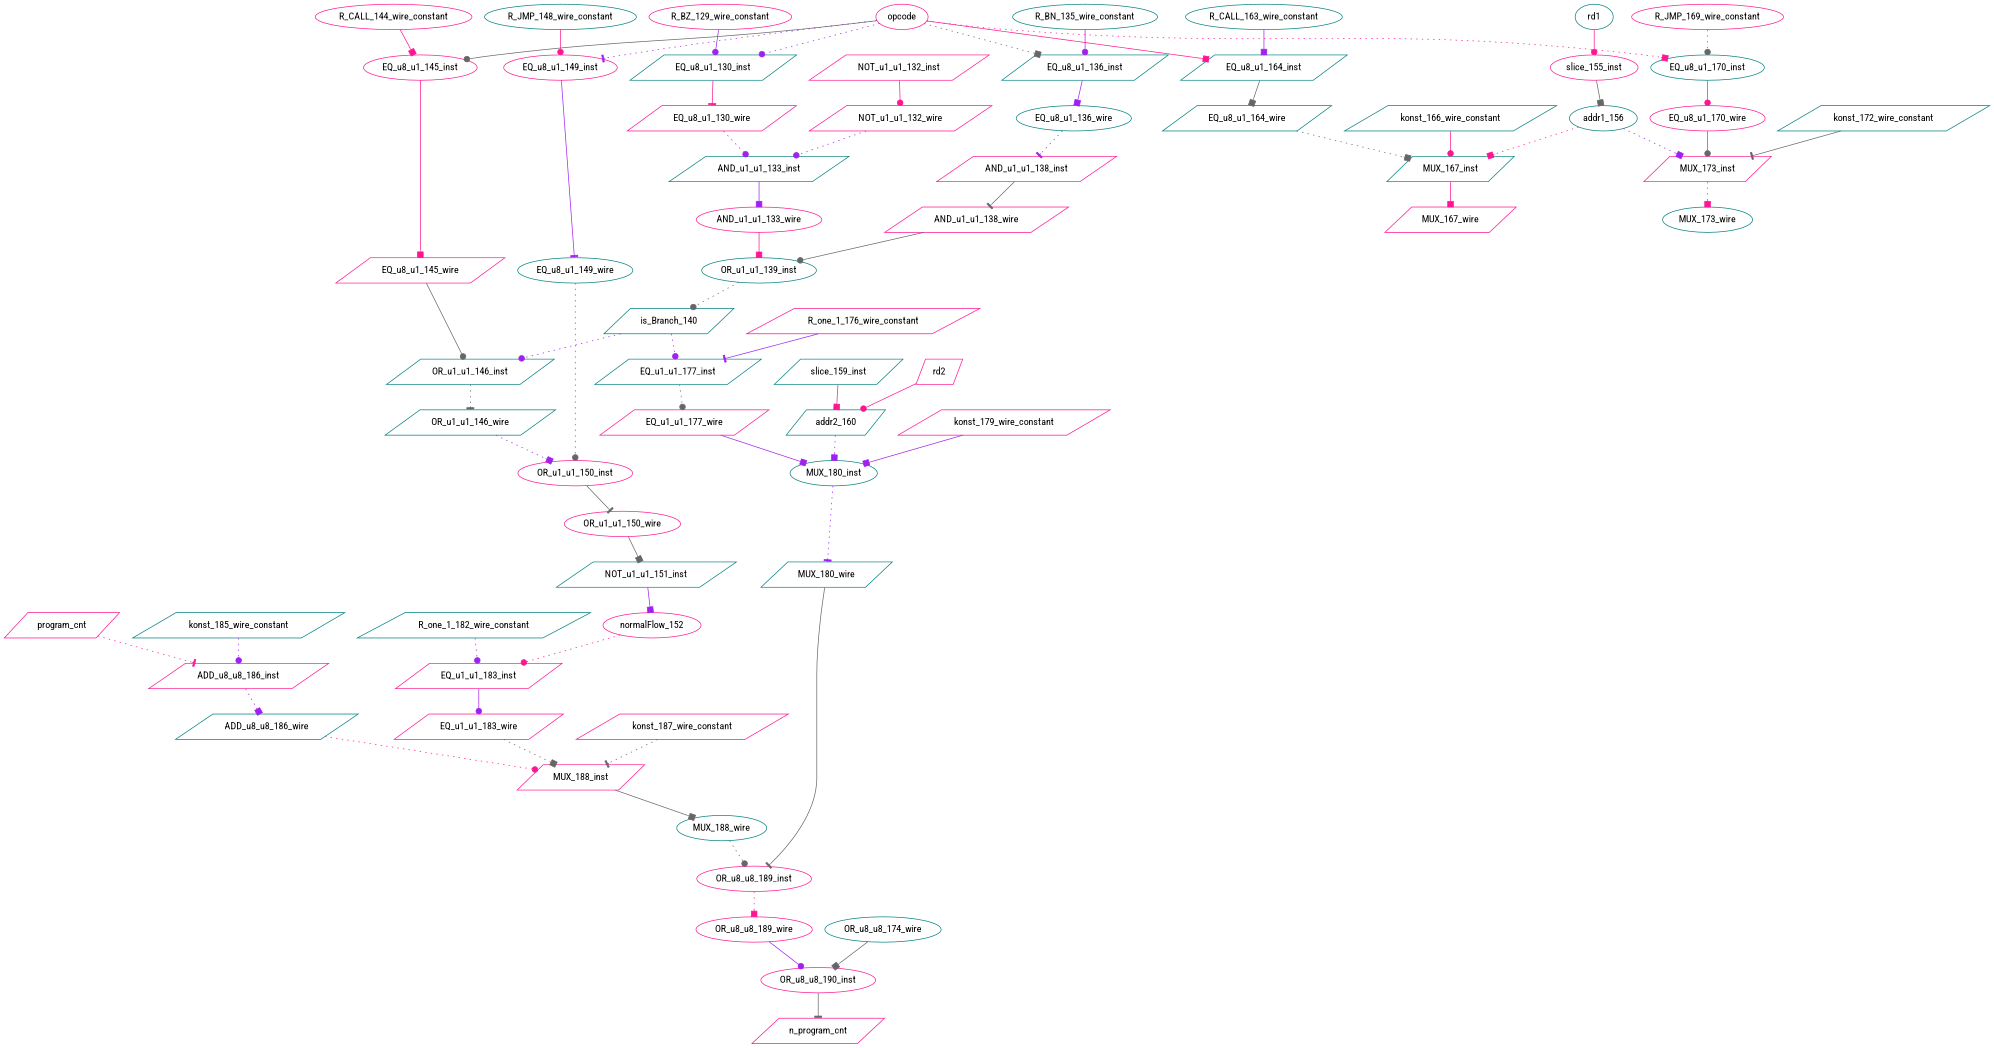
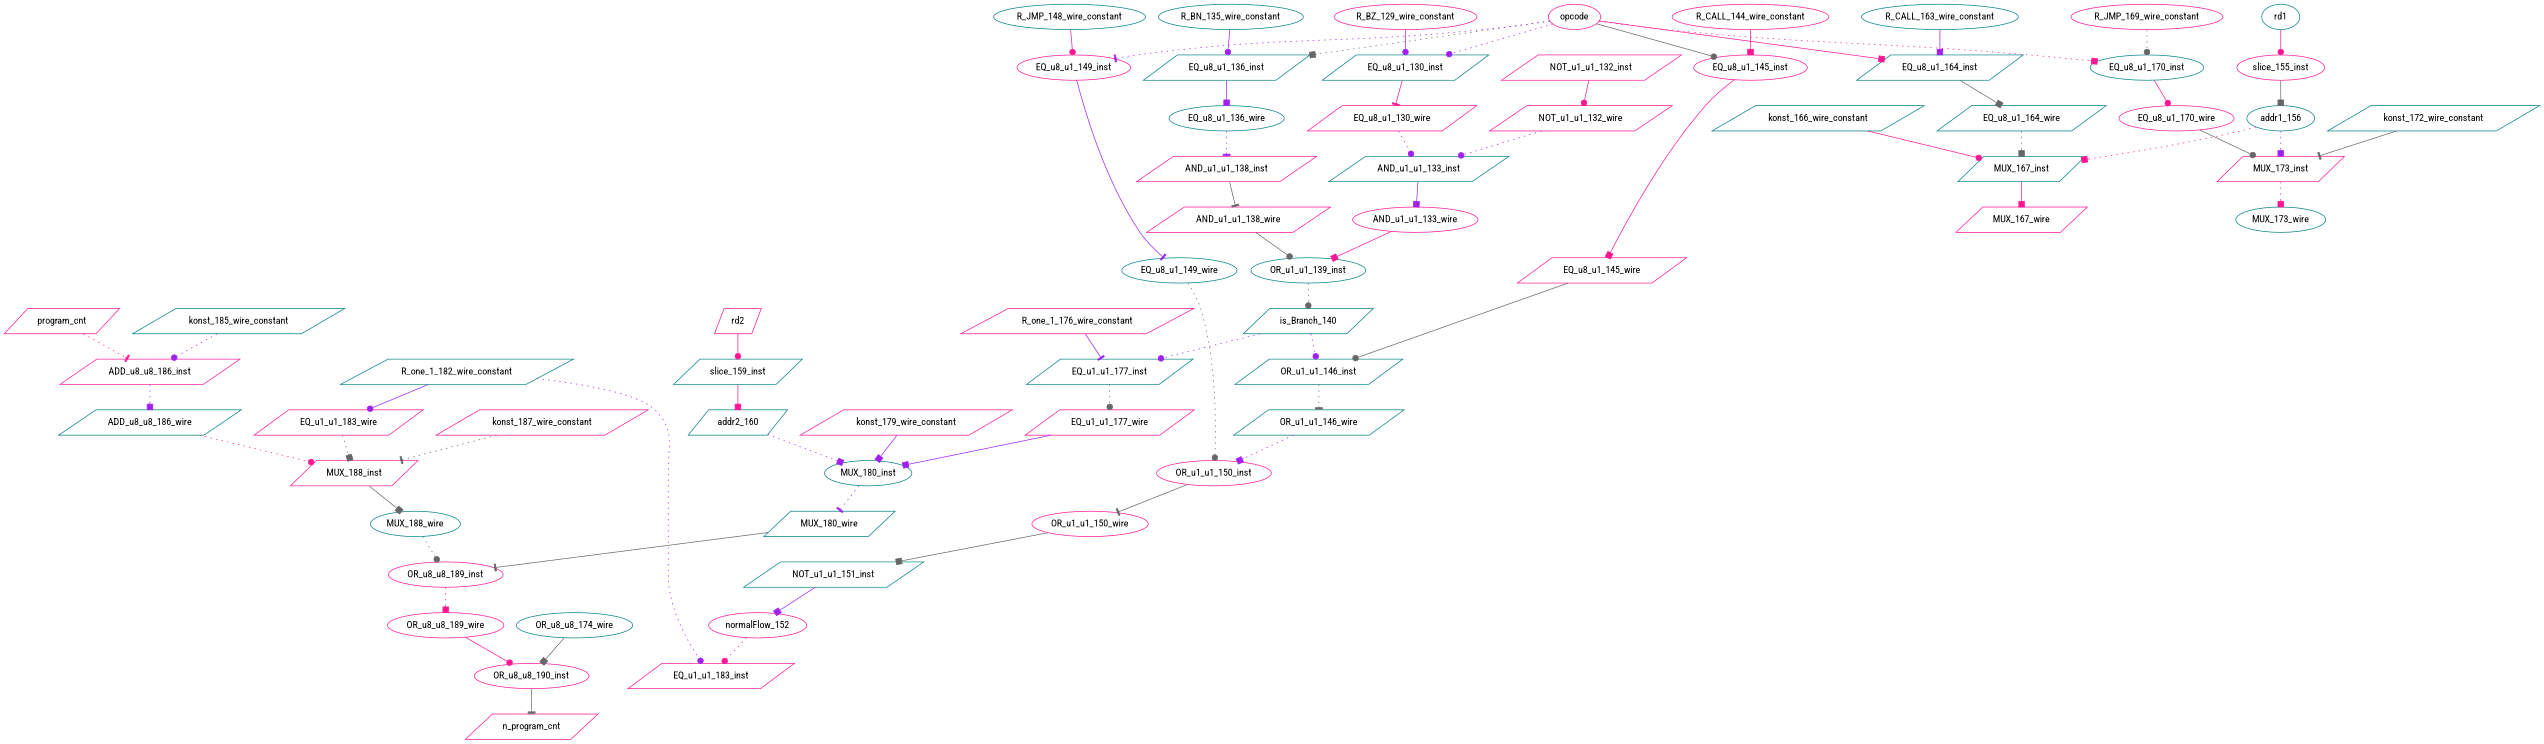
edge "rd2" -> "addr2_160": now "rd2" -> "slice_159_inst"
edge "EQ_u1_u1_183_inst" -> "EQ_u1_u1_183_wire": now "R_one_1_182_wire_constant" -> "EQ_u1_u1_183_wire"
edge "OR_u8_u8_189_wire" -> "OR_u8_u8_190_inst": color purple -> deeppink
